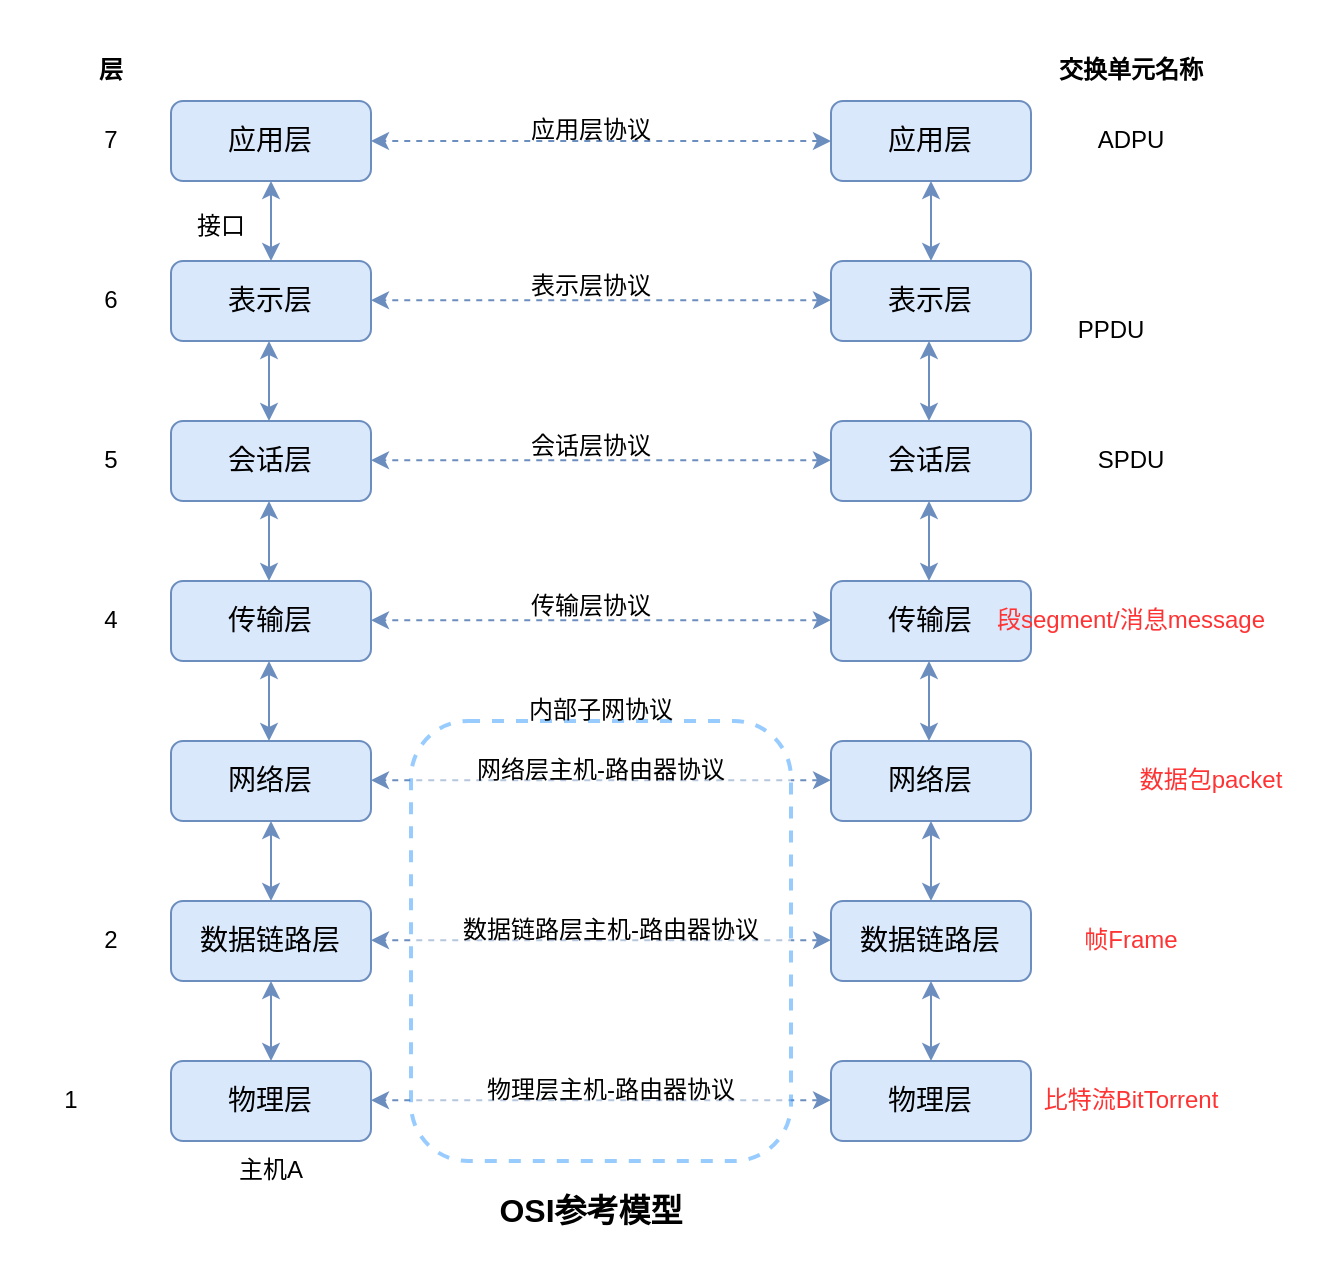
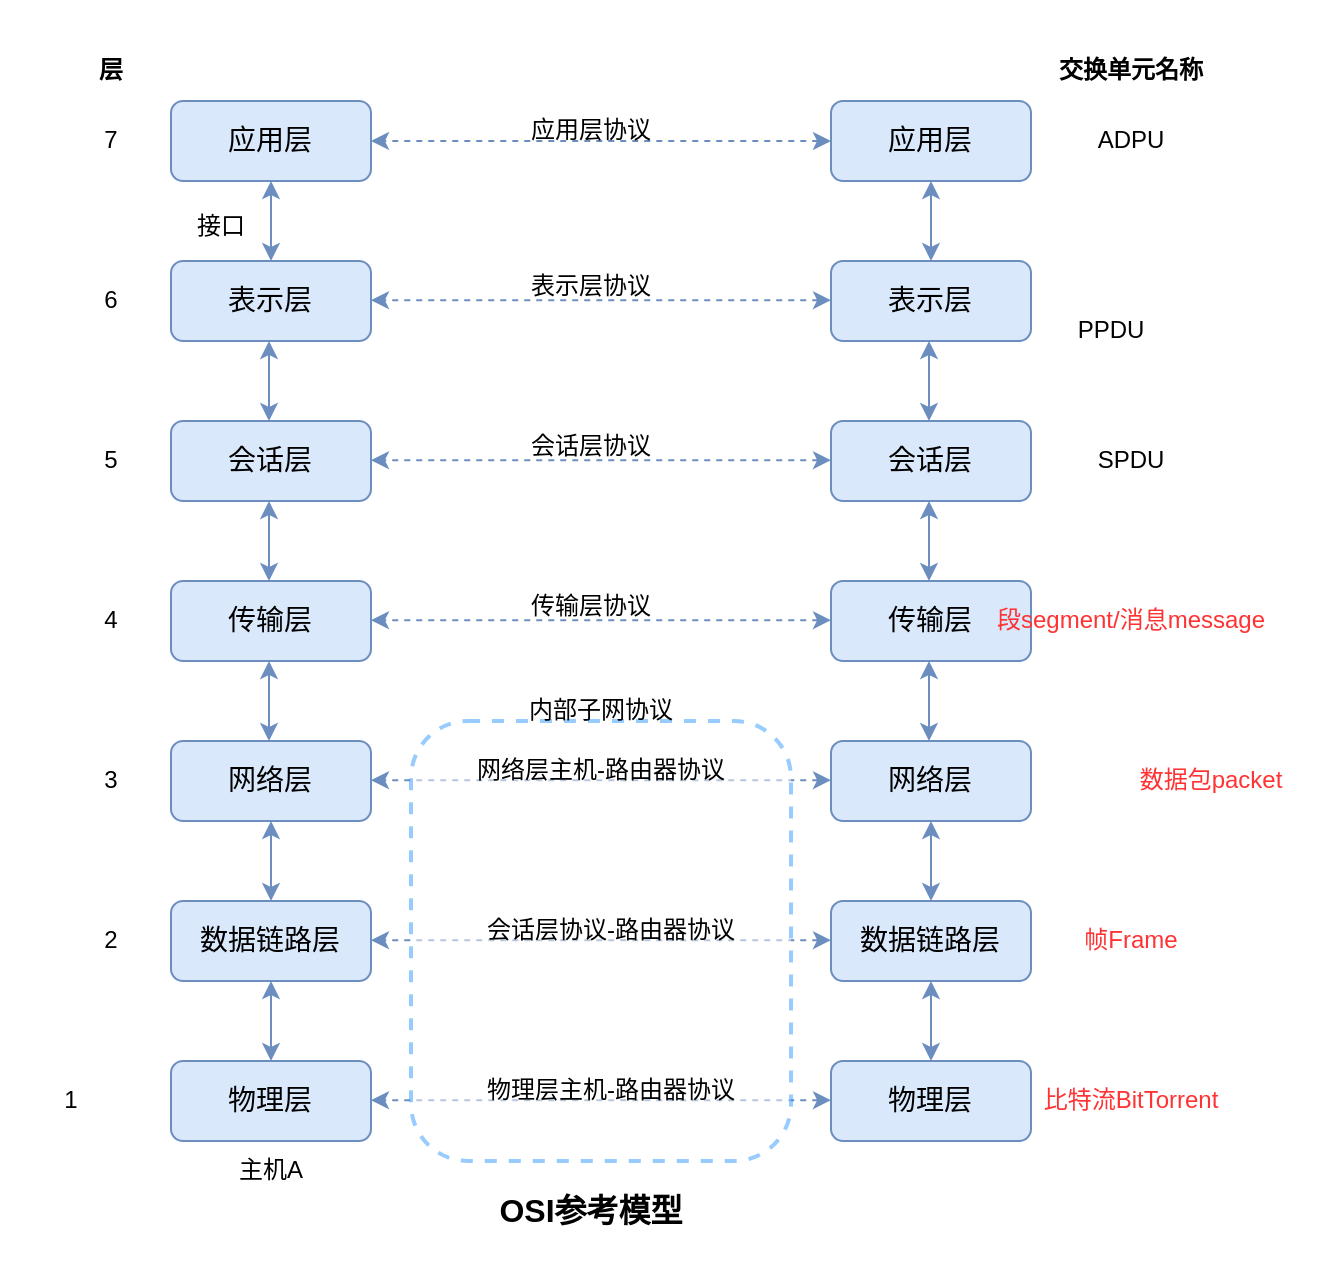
node "3": added
node "数据链路层主机-路由器协议": label "数据链路层主机-路由器协议" -> "会话层协议-路由器协议"
